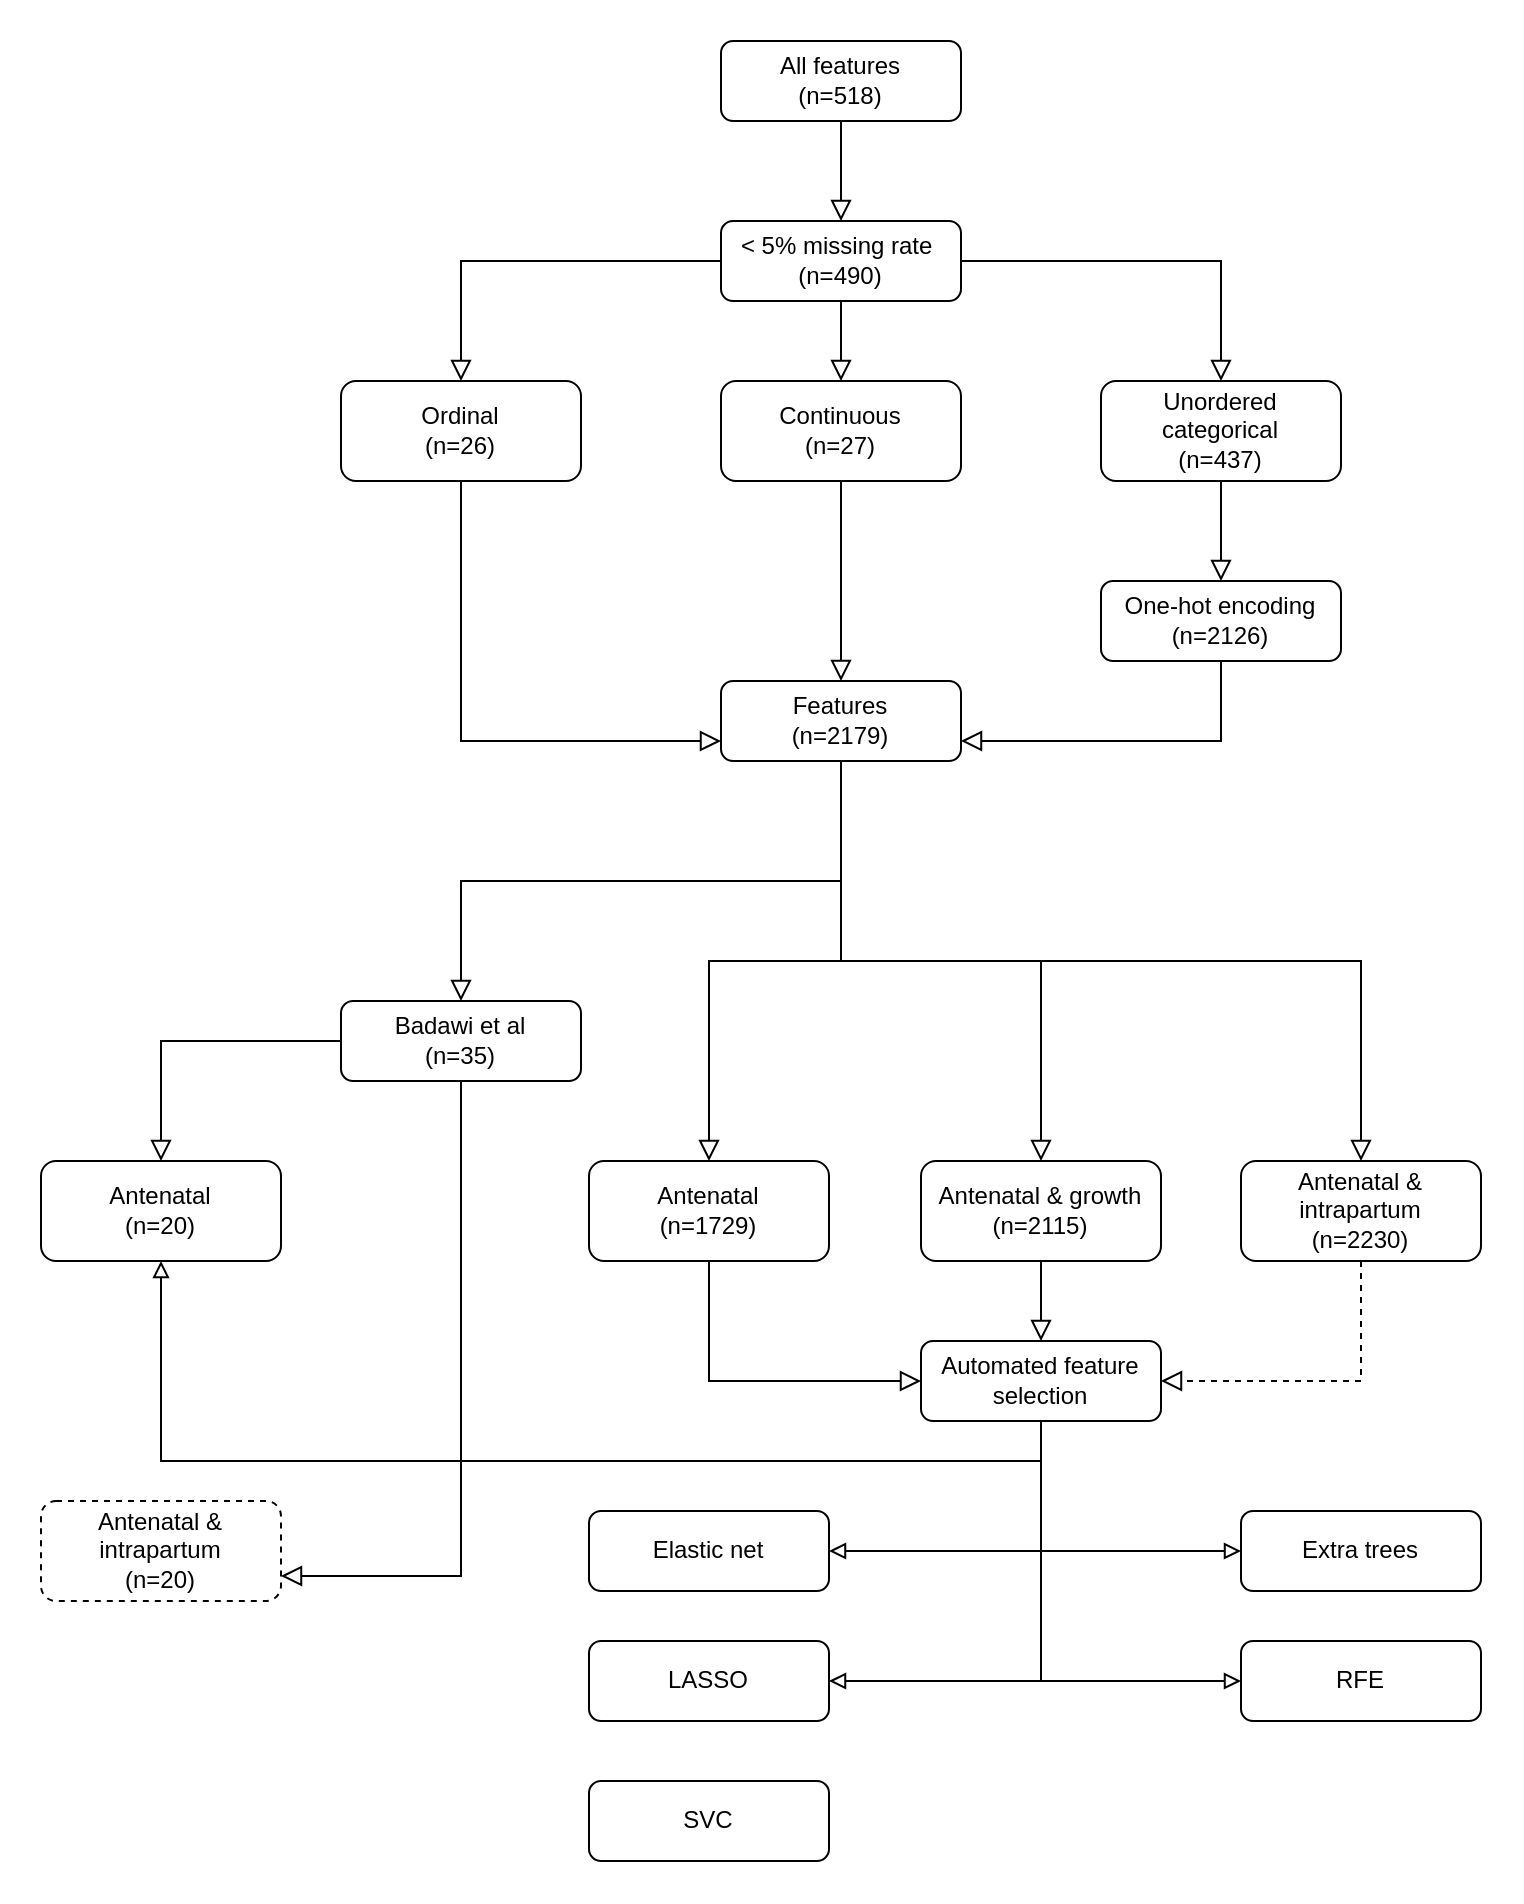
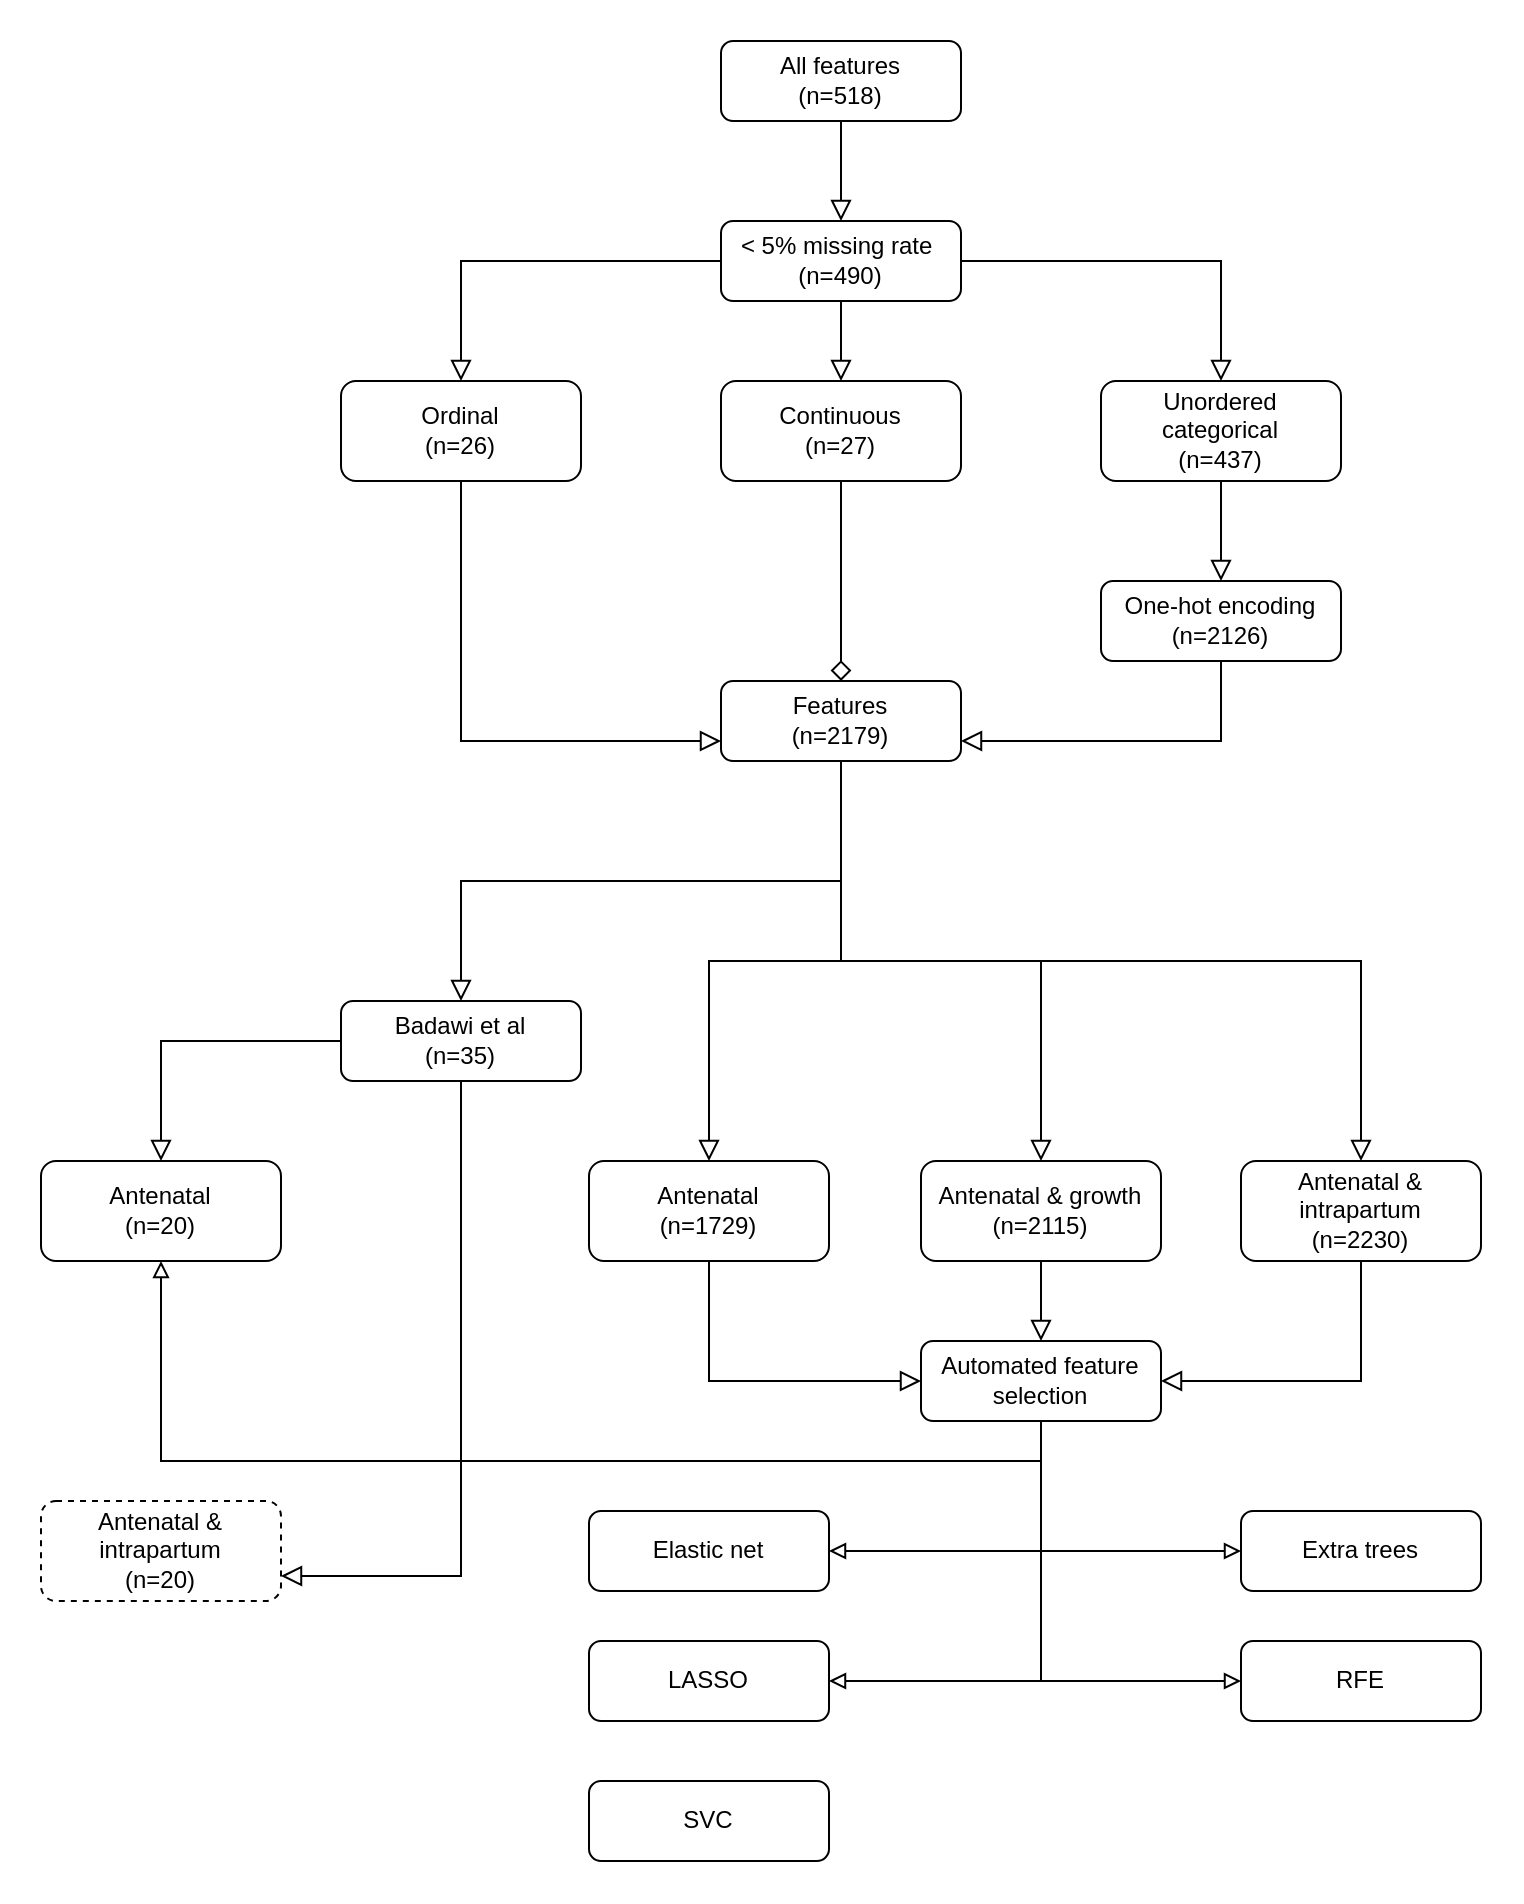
edge "Continuous (n=27)" -> "Features (n=2179)": arrowhead block -> diamond
edge "Antenatal & intrapartum (n=2230)" -> "Automated feature selection": style dashed -> solid
